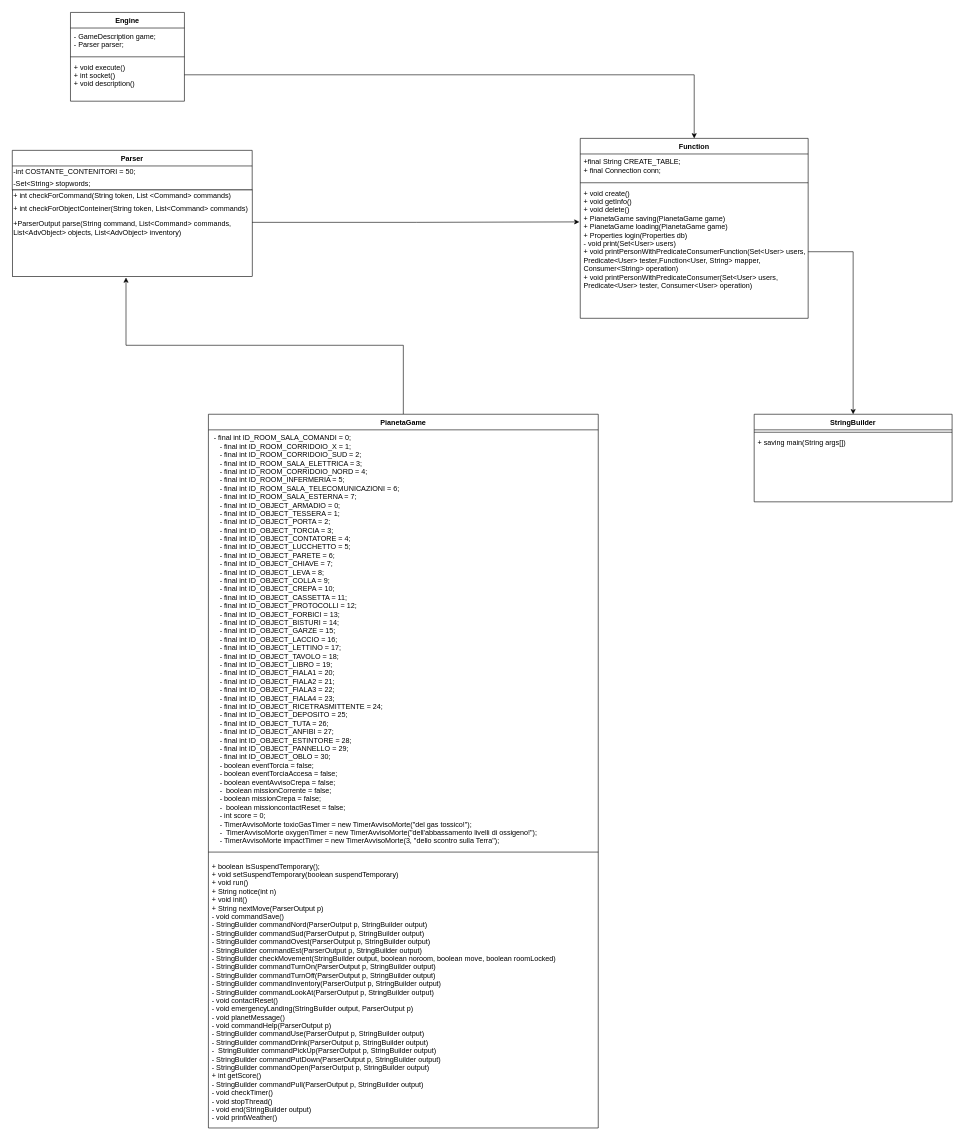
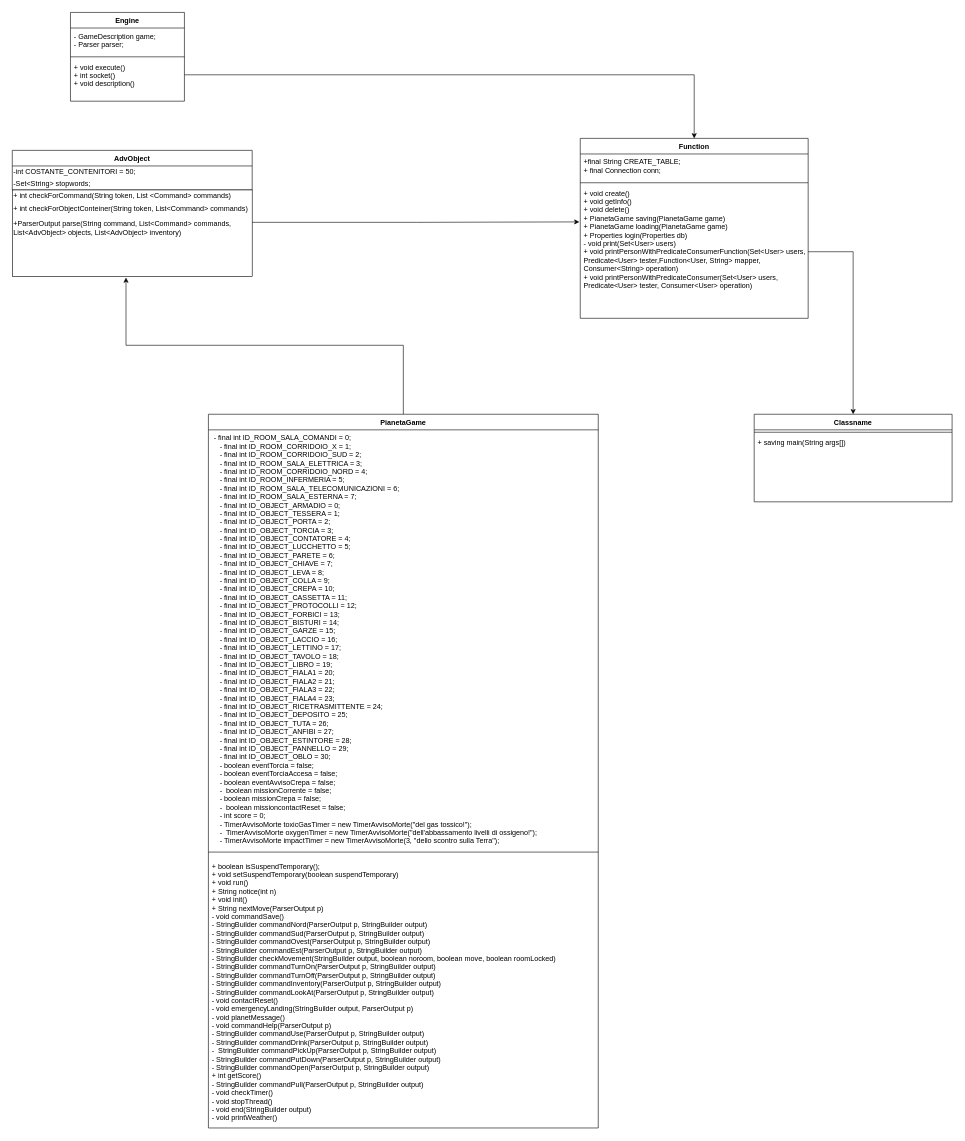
node "Parser": label "Parser" -> "AdvObject"
node "StringBuilder": label "StringBuilder" -> "Classname"
